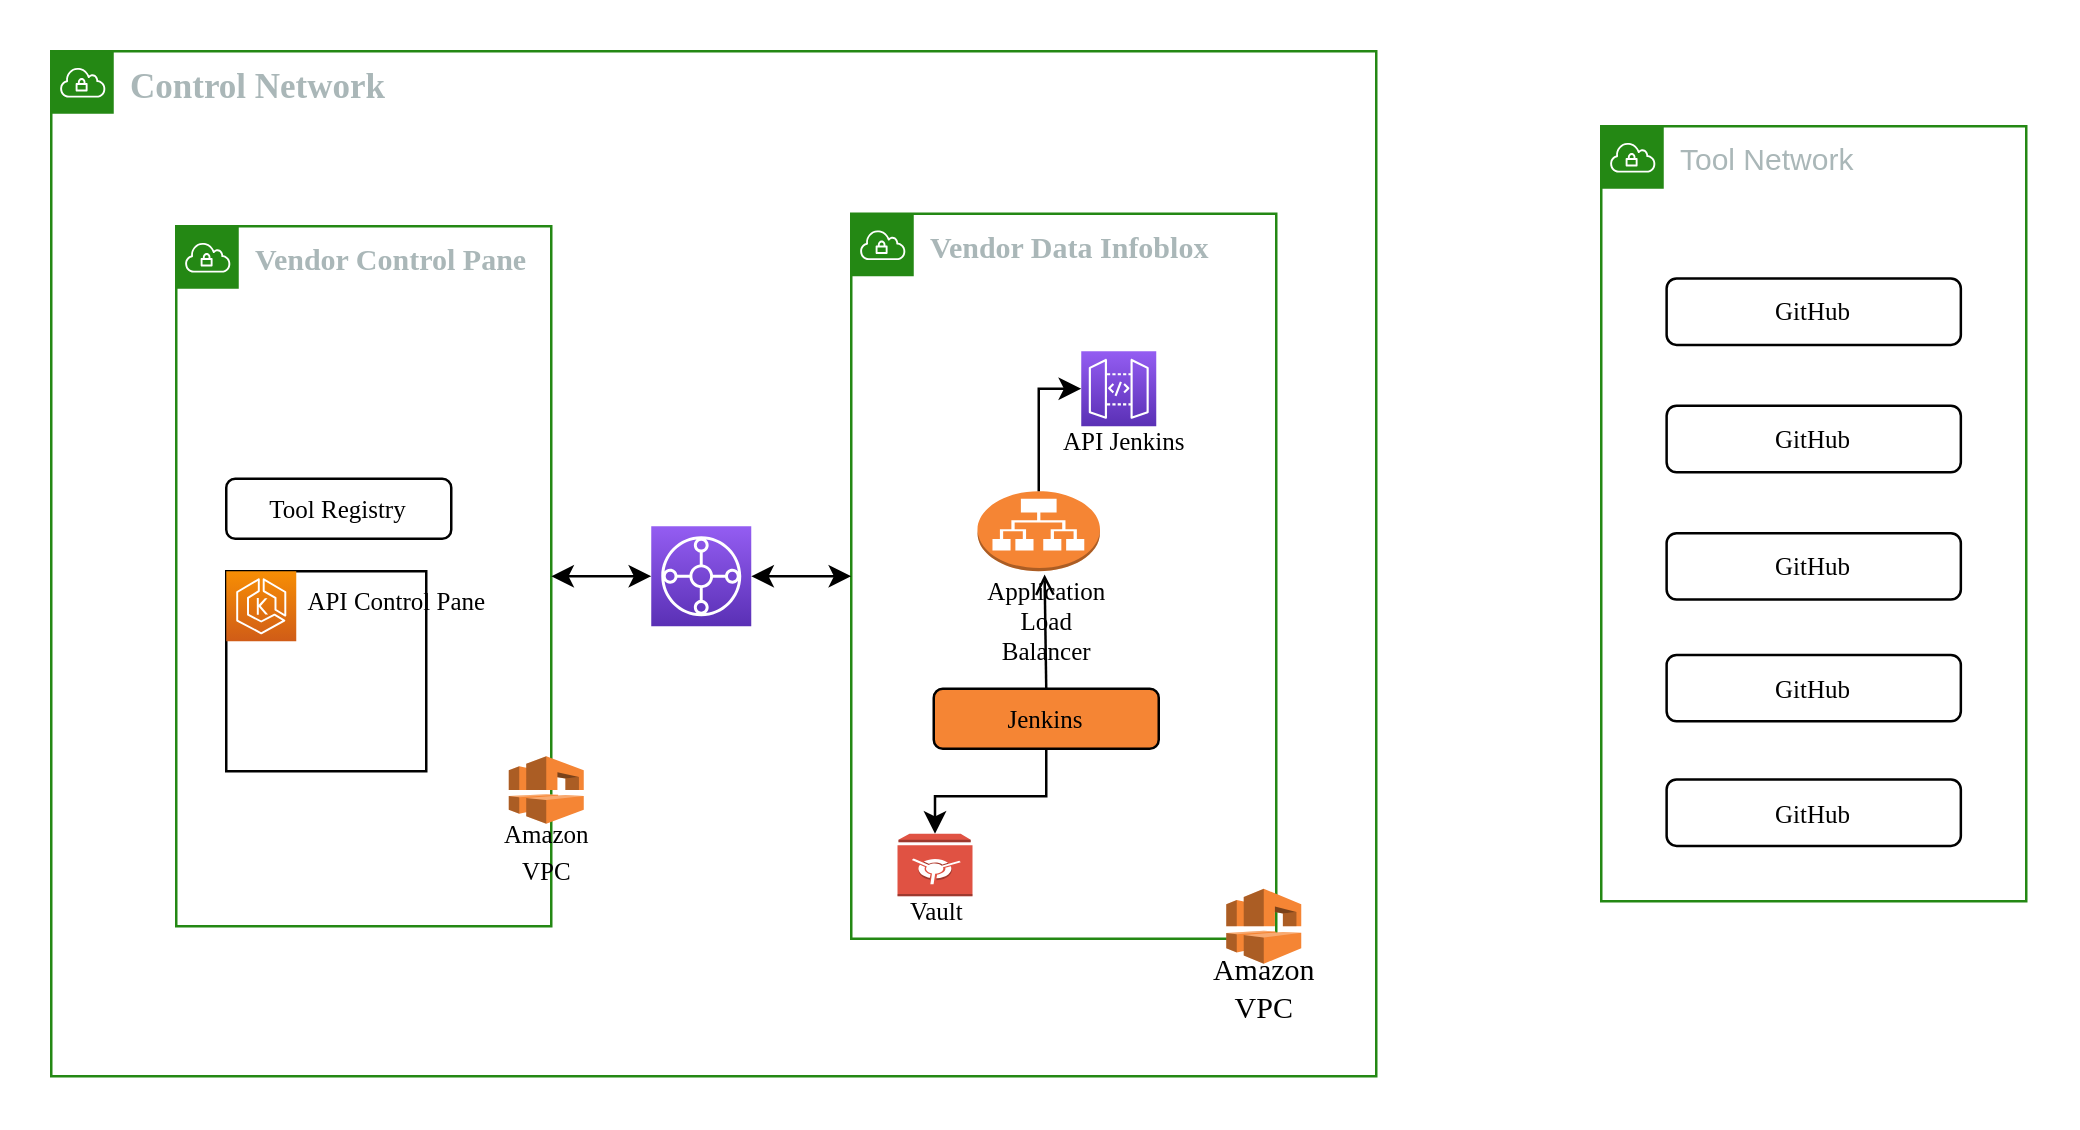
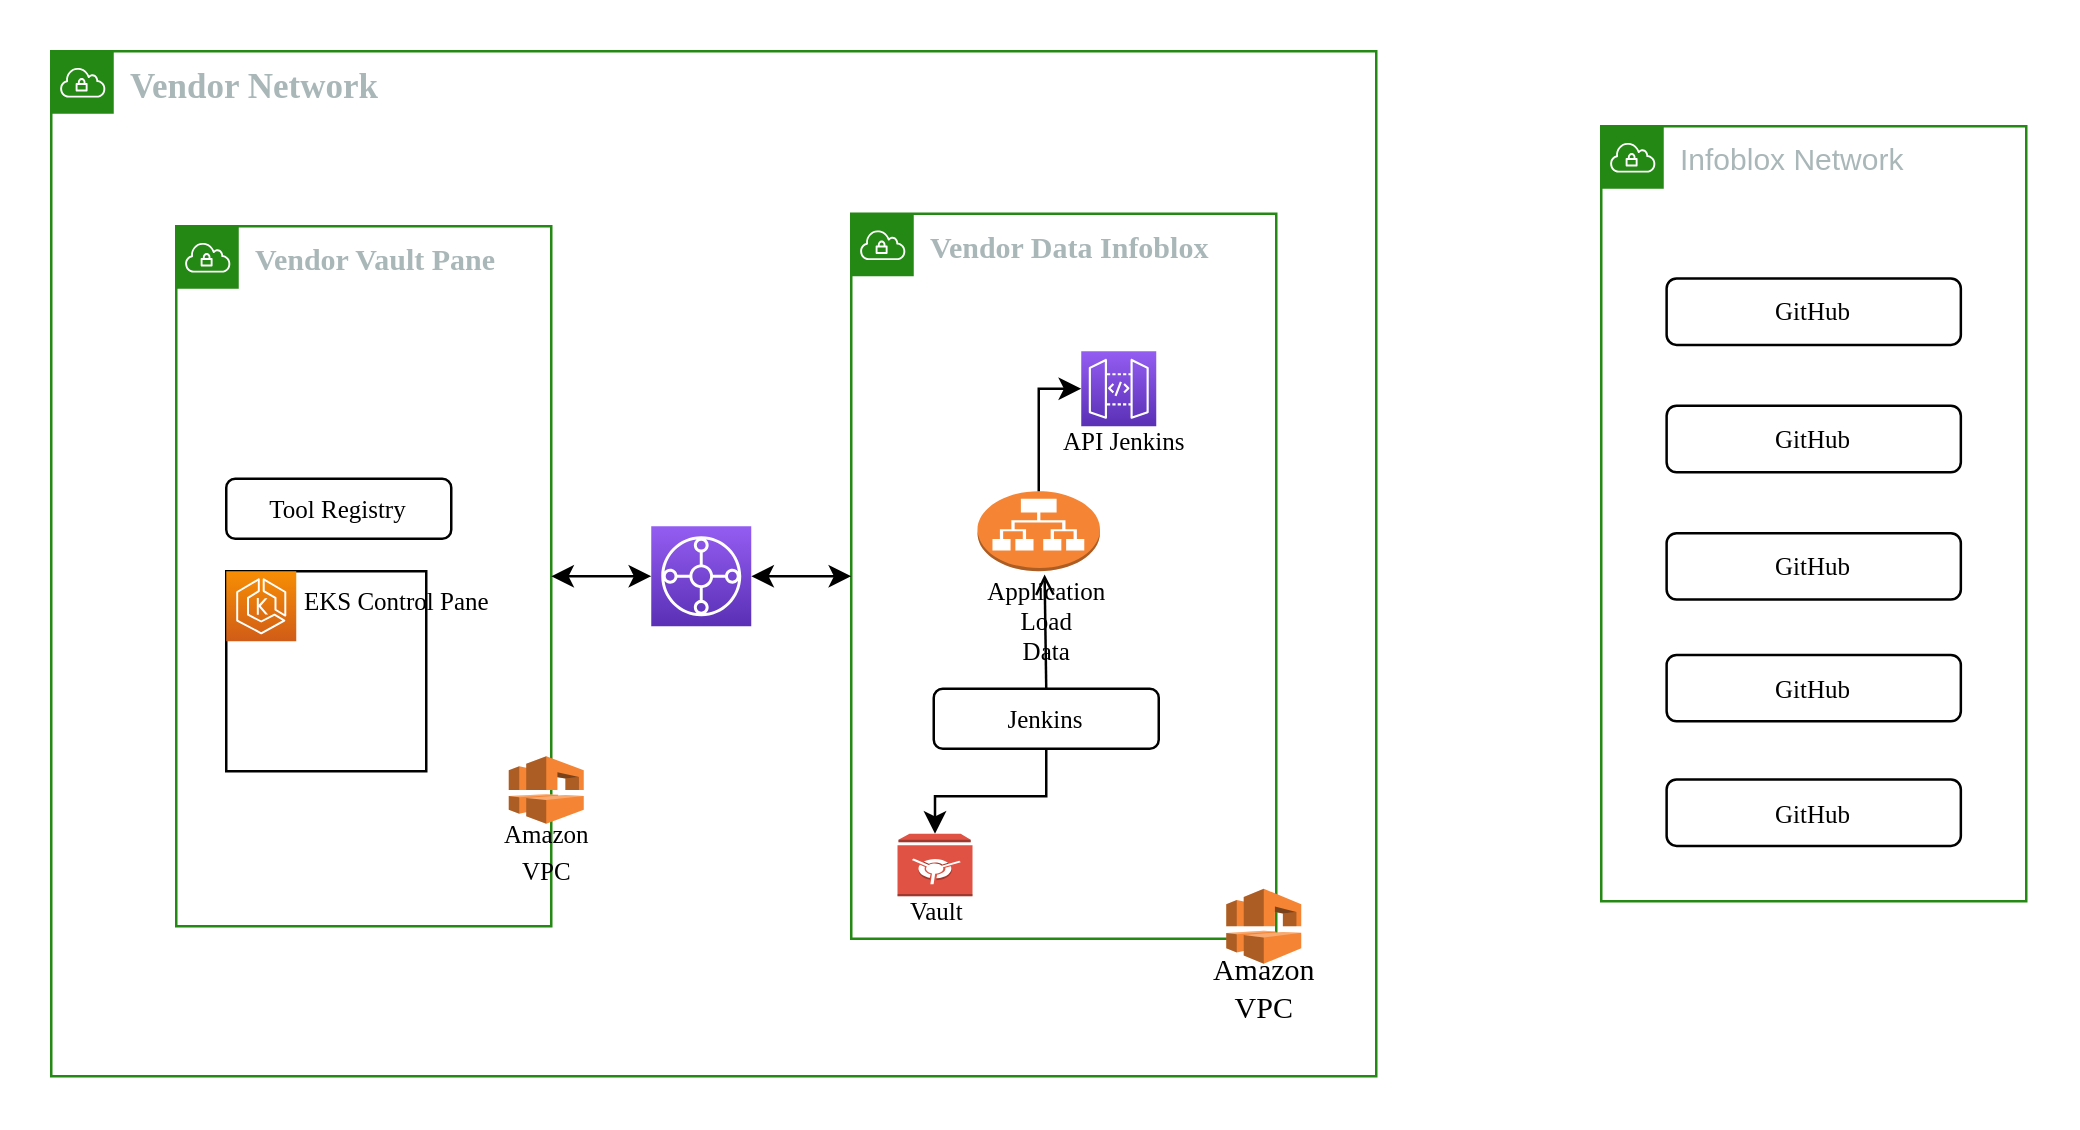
node "Control Network": label "Control Network" -> "Vendor Network"
node "Tool Network": label "Tool Network" -> "Infoblox Network"
node "Vendor Control Pane": label "Vendor Control Pane" -> "Vendor Vault Pane"
node "API Control Pane": label "API Control Pane" -> "EKS Control Pane"
node "Application Load Balancer": label "Application Load Balancer" -> "Application Load Data"
node "Jenkins": fillcolor #f58534 -> #ffffff
